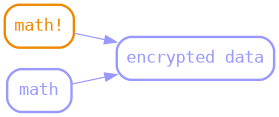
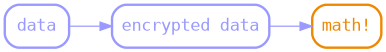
edge "math!" -> "encrypted data": reversed
node "math": label "math" -> "data"
